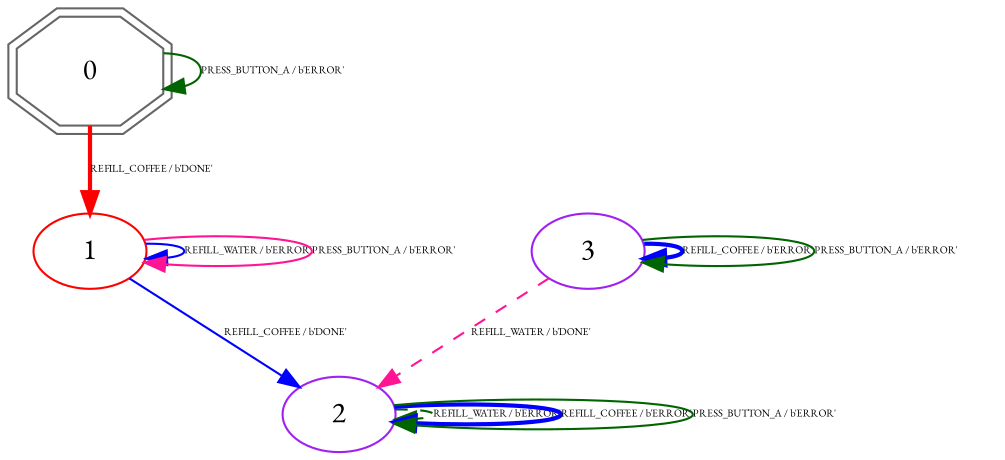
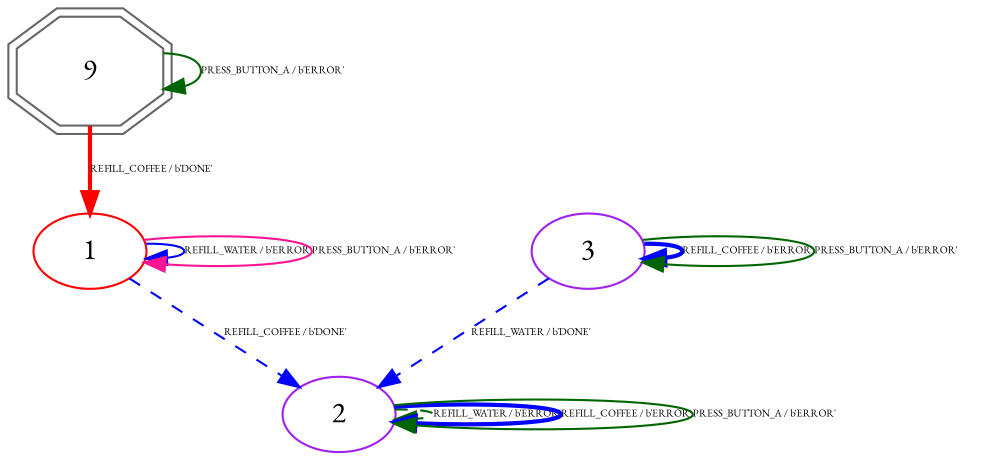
node "0": label "0" -> "9"
edge "1" -> "2": style solid -> dashed
edge "3" -> "2": color deeppink -> blue
